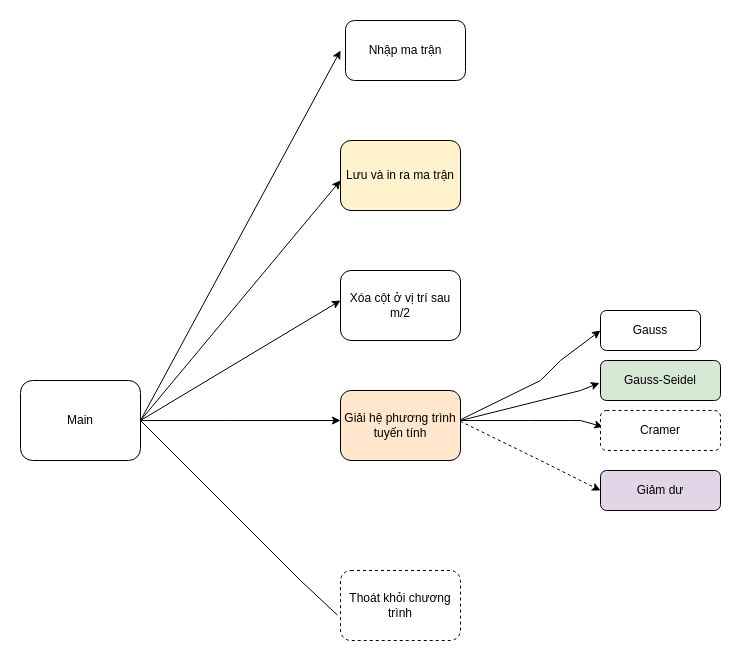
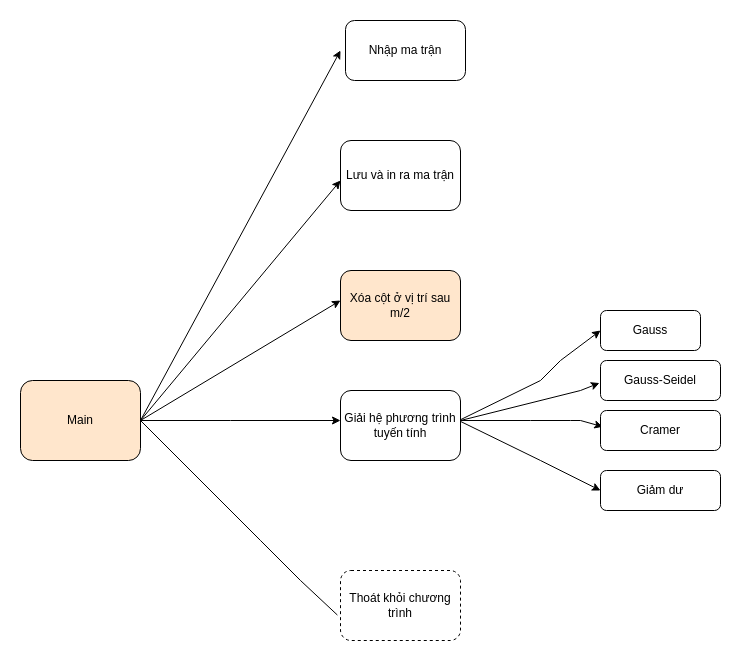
node "Lưu và in ra ma trận": fillcolor #fff2cc -> #ffffff
node "Xóa cột ở vị trí sau m/2": fillcolor #ffffff -> #ffe6cc
node "Gauss-Seidel": fillcolor #d5e8d4 -> #ffffff
node "Main": fillcolor #ffffff -> #ffe6cc
node "Giải hệ phương trình tuyến tính": fillcolor #ffe6cc -> #ffffff
node "Cramer": style dashed -> solid
edge "Giải hệ phương trình tuyến tính" -> "Giảm dư": style dashed -> solid
node "Giảm dư": fillcolor #e1d5e7 -> #ffffff
